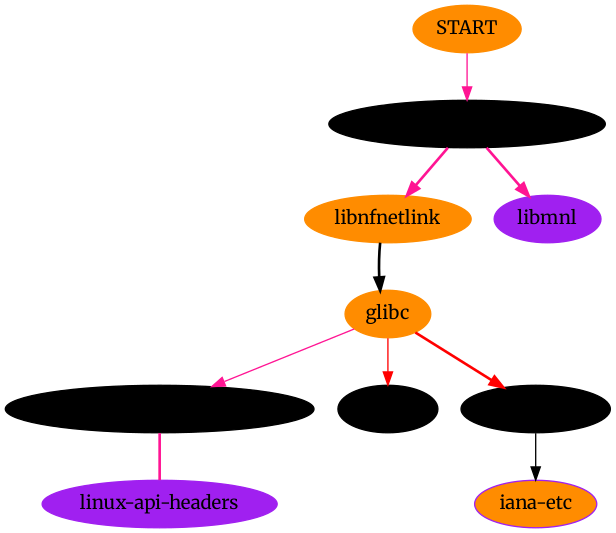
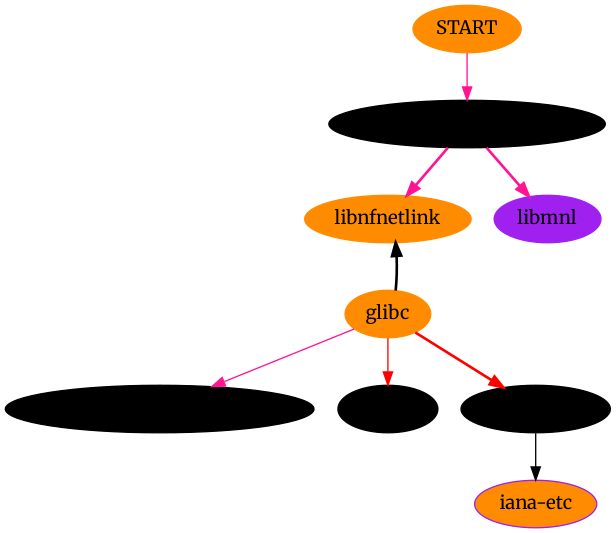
edge "libnfnetlink" -> "glibc": reversed
node "linux-api-headers": removed
